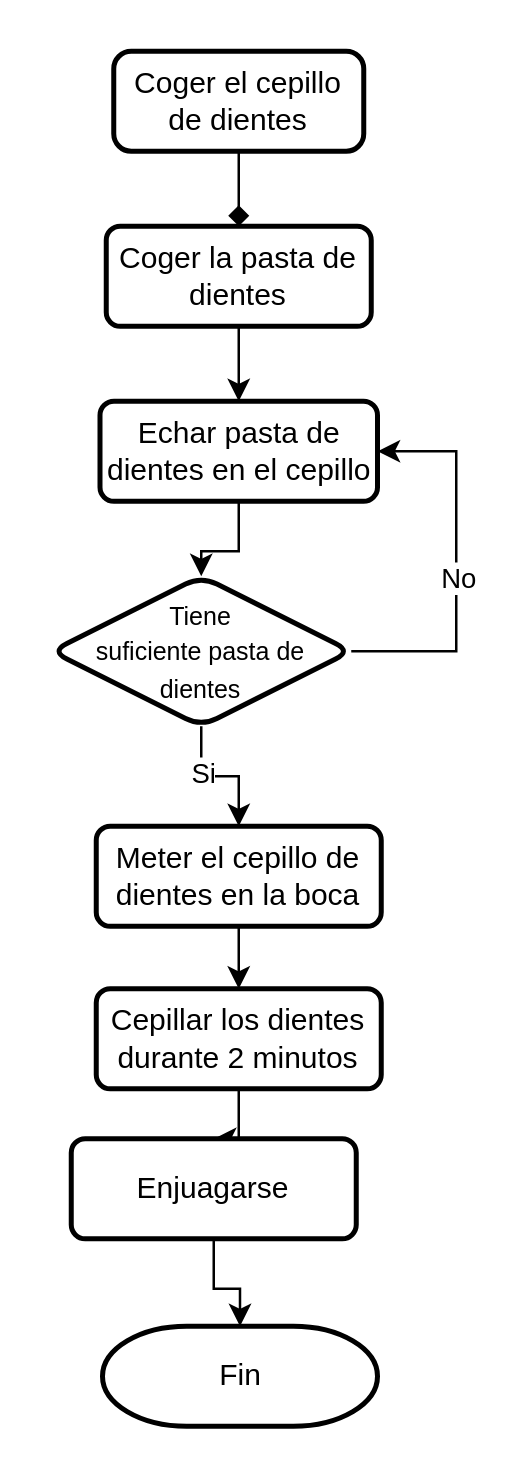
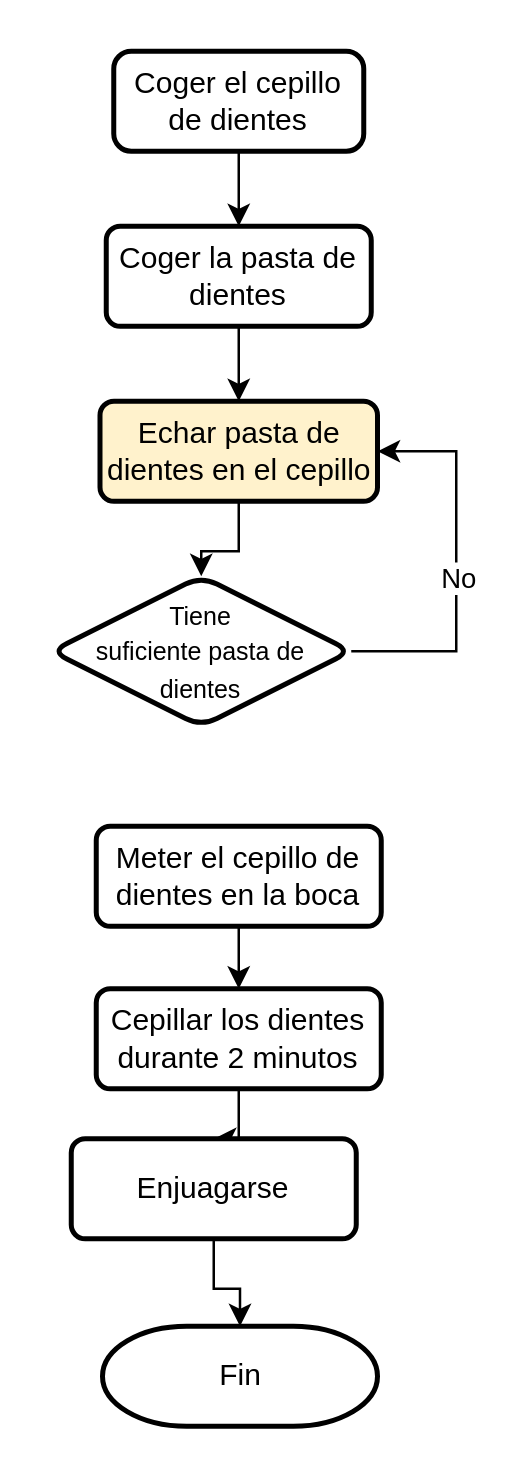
edge "Coger el cepillo de dientes" -> "Coger la pasta de dientes": arrowhead diamond -> classic
node "Echar pasta de dientes en el cepillo": fillcolor #ffffff -> #fff2cc
edge "Tiene suficiente pasta de dientes" -> "Meter el cepillo de dientes en la boca": removed, label "Si"
